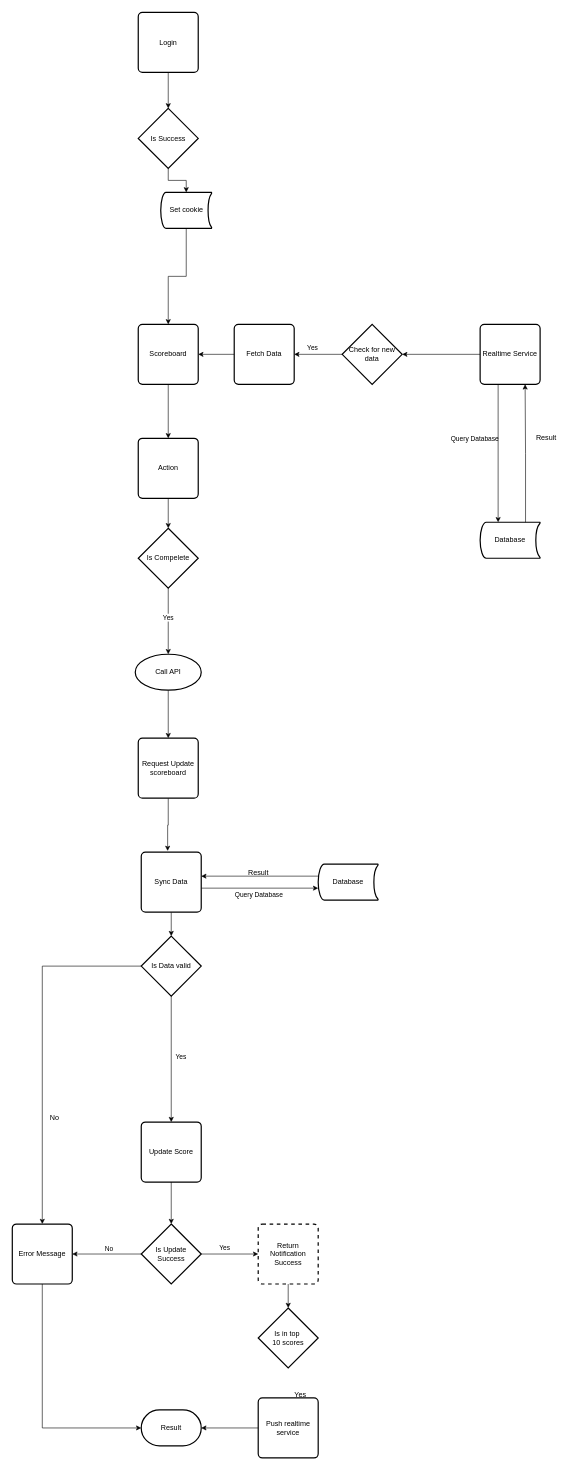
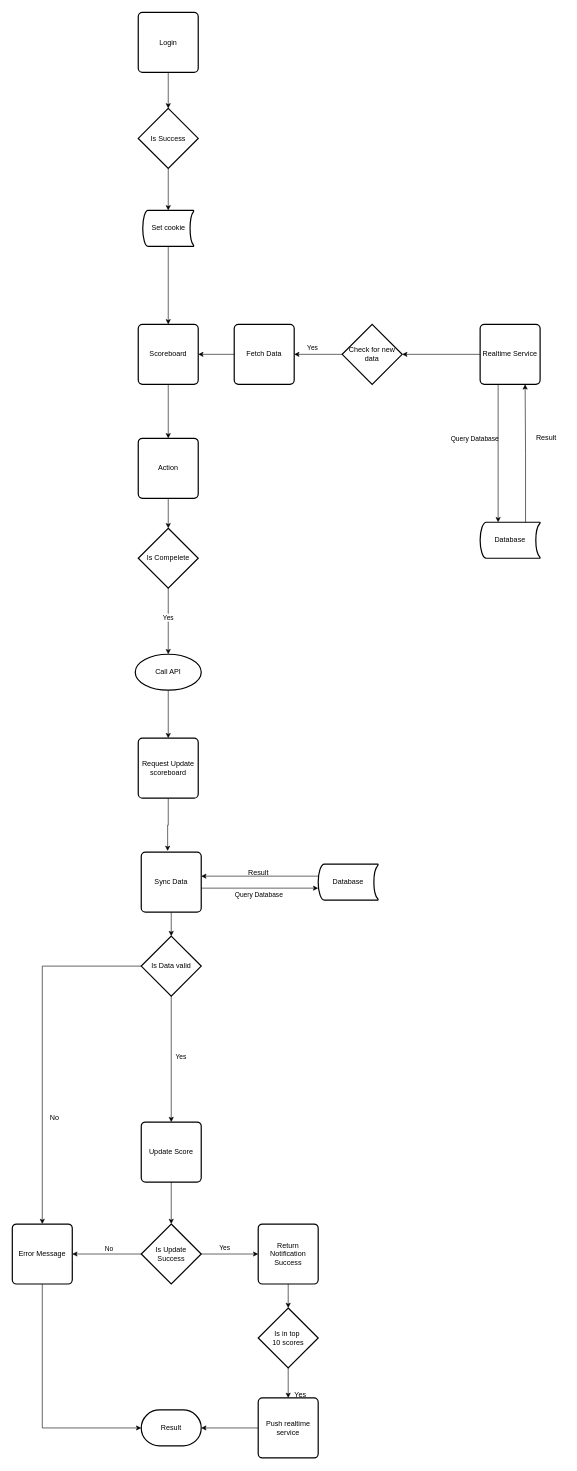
node "Set cookie": moved (186, 210) -> (168, 228)
node "Return Notification Success": style dashed -> solid
edge "Is in top 10 scores" -> "Push realtime service": added
